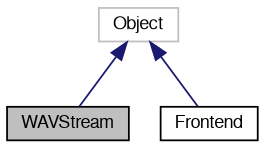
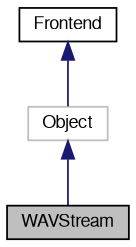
edge "Frontend" -> "Object": reversed
